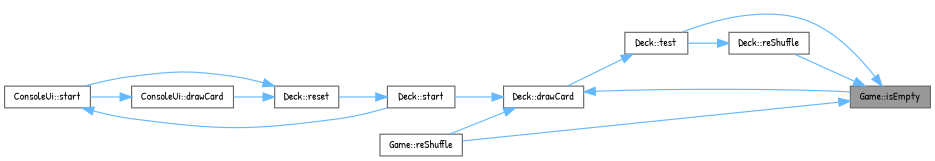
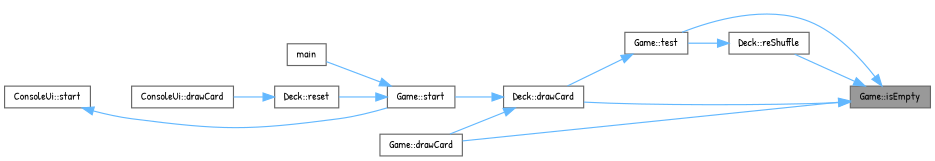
node "Deck::test": label "Deck::test" -> "Game::test"
node "main": added
edge "ConsoleUi::start" -> "Deck::reset": removed
edge "Game::isEmpty" -> "Deck::drawCard": reversed
edge "ConsoleUi::start" -> "ConsoleUi::drawCard": removed
node "Deck::start": label "Deck::start" -> "Game::start"
node "Game::reShuffle": label "Game::reShuffle" -> "Game::drawCard"
